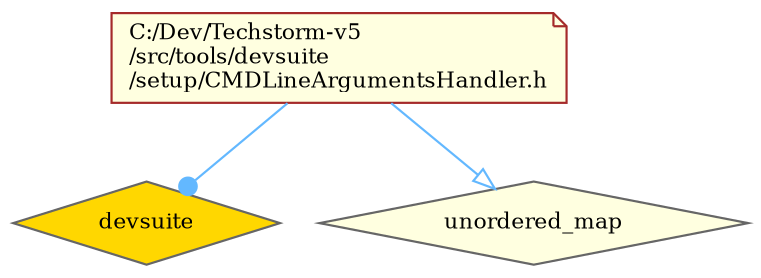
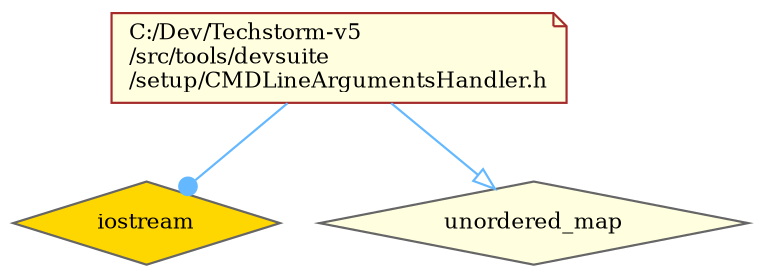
node "devsuite": label "devsuite" -> "iostream"
